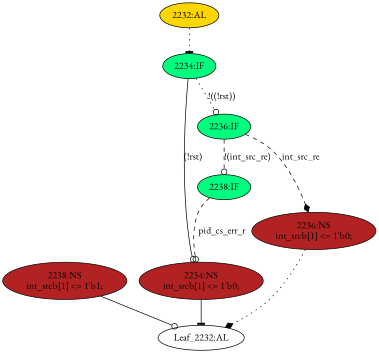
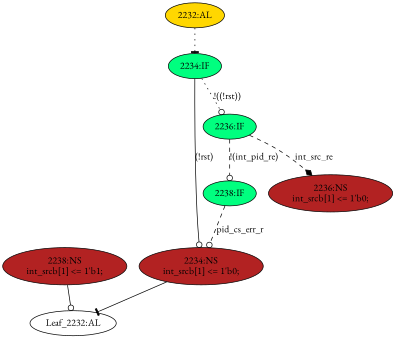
edge "2236:IF" -> "2238:IF": label "!(int_src_re)" -> "!(int_pid_re)"
edge "2236:NS int_srcb[1] <= 1'b0;" -> "Leaf_2232:AL": removed
